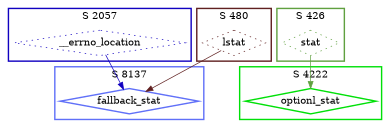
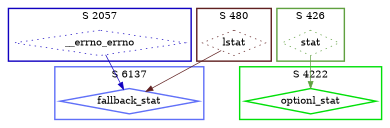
node "__errno_location": label "__errno_location" -> "__errno_errno"
cluster "S 8137": label "S 8137" -> "S 6137"
